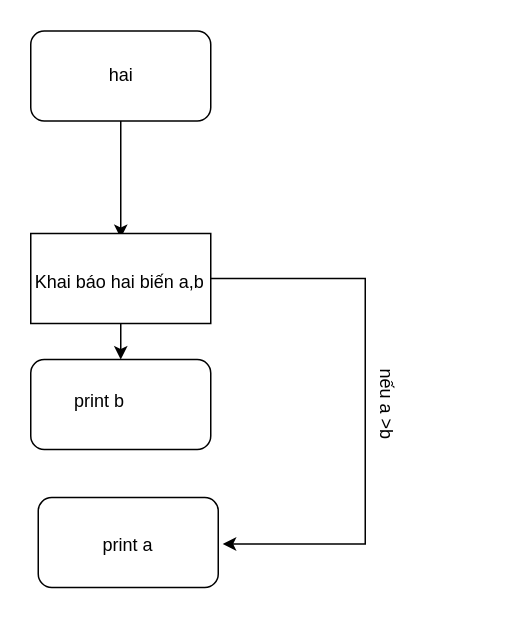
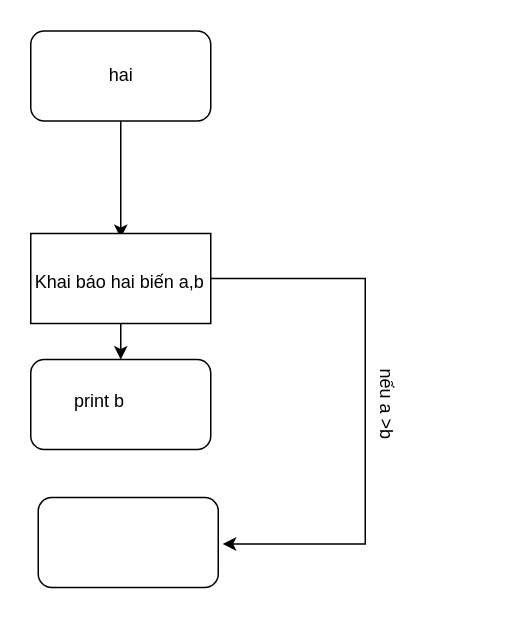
node "print a": removed
